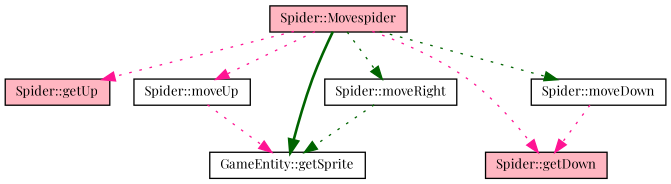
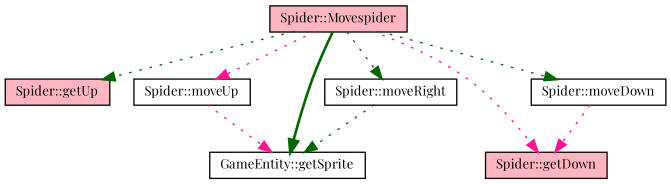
edge "Spider::Movespider" -> "Spider::getUp": color deeppink -> darkgreen
